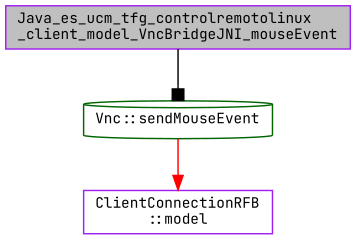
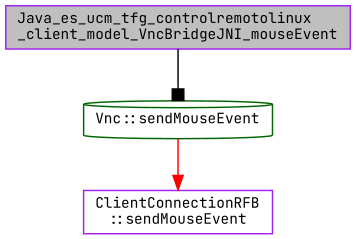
node "ClientConnectionRFB ::model": label "ClientConnectionRFB ::model" -> "ClientConnectionRFB ::sendMouseEvent"
